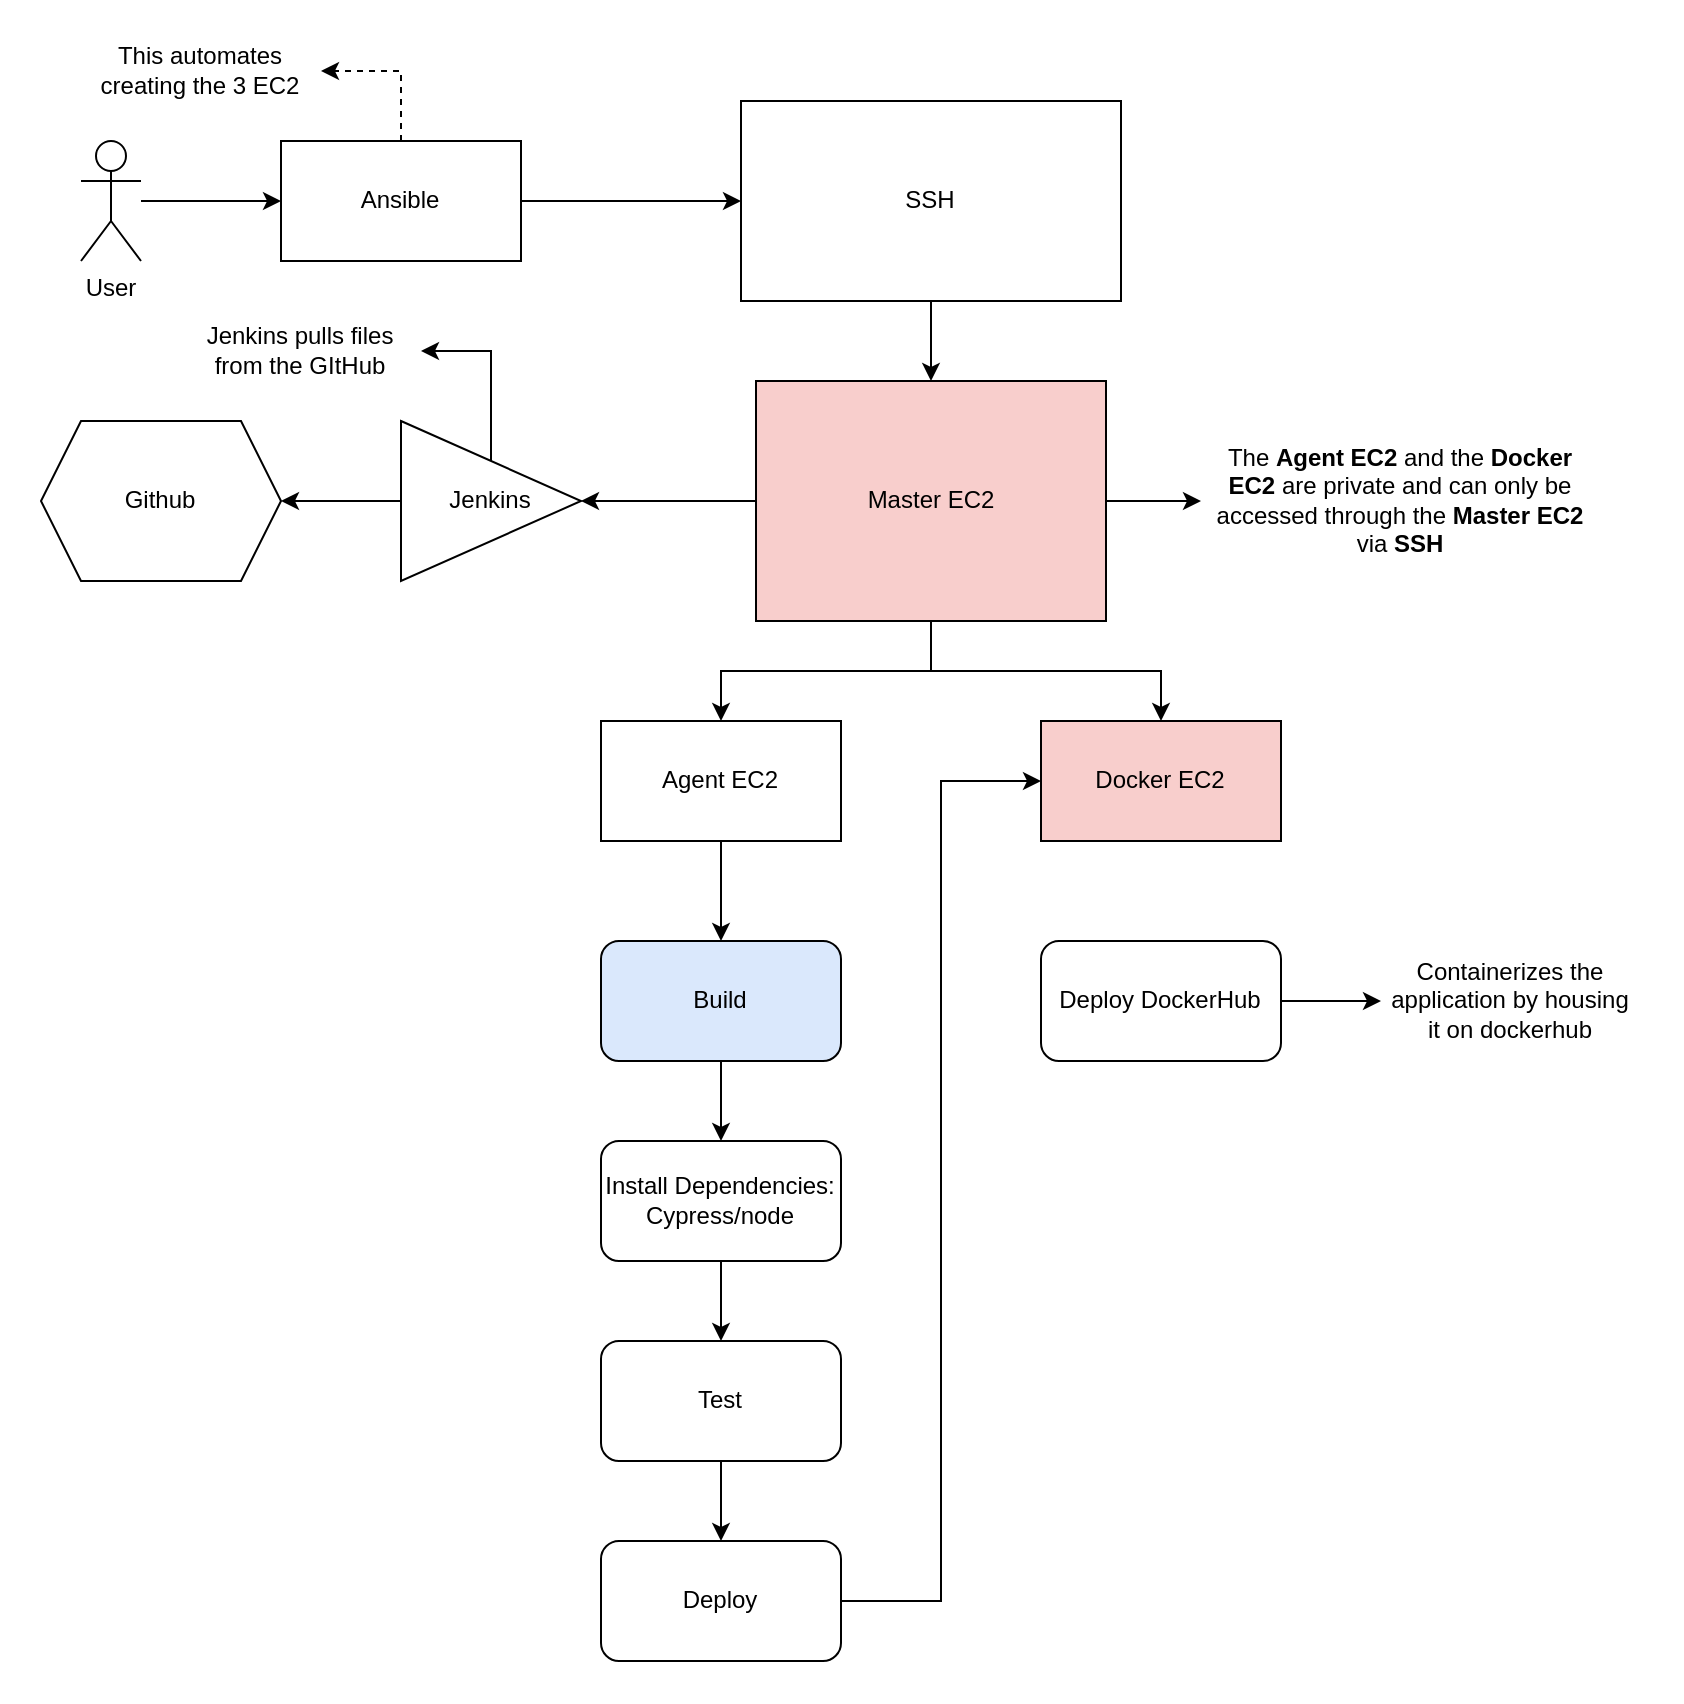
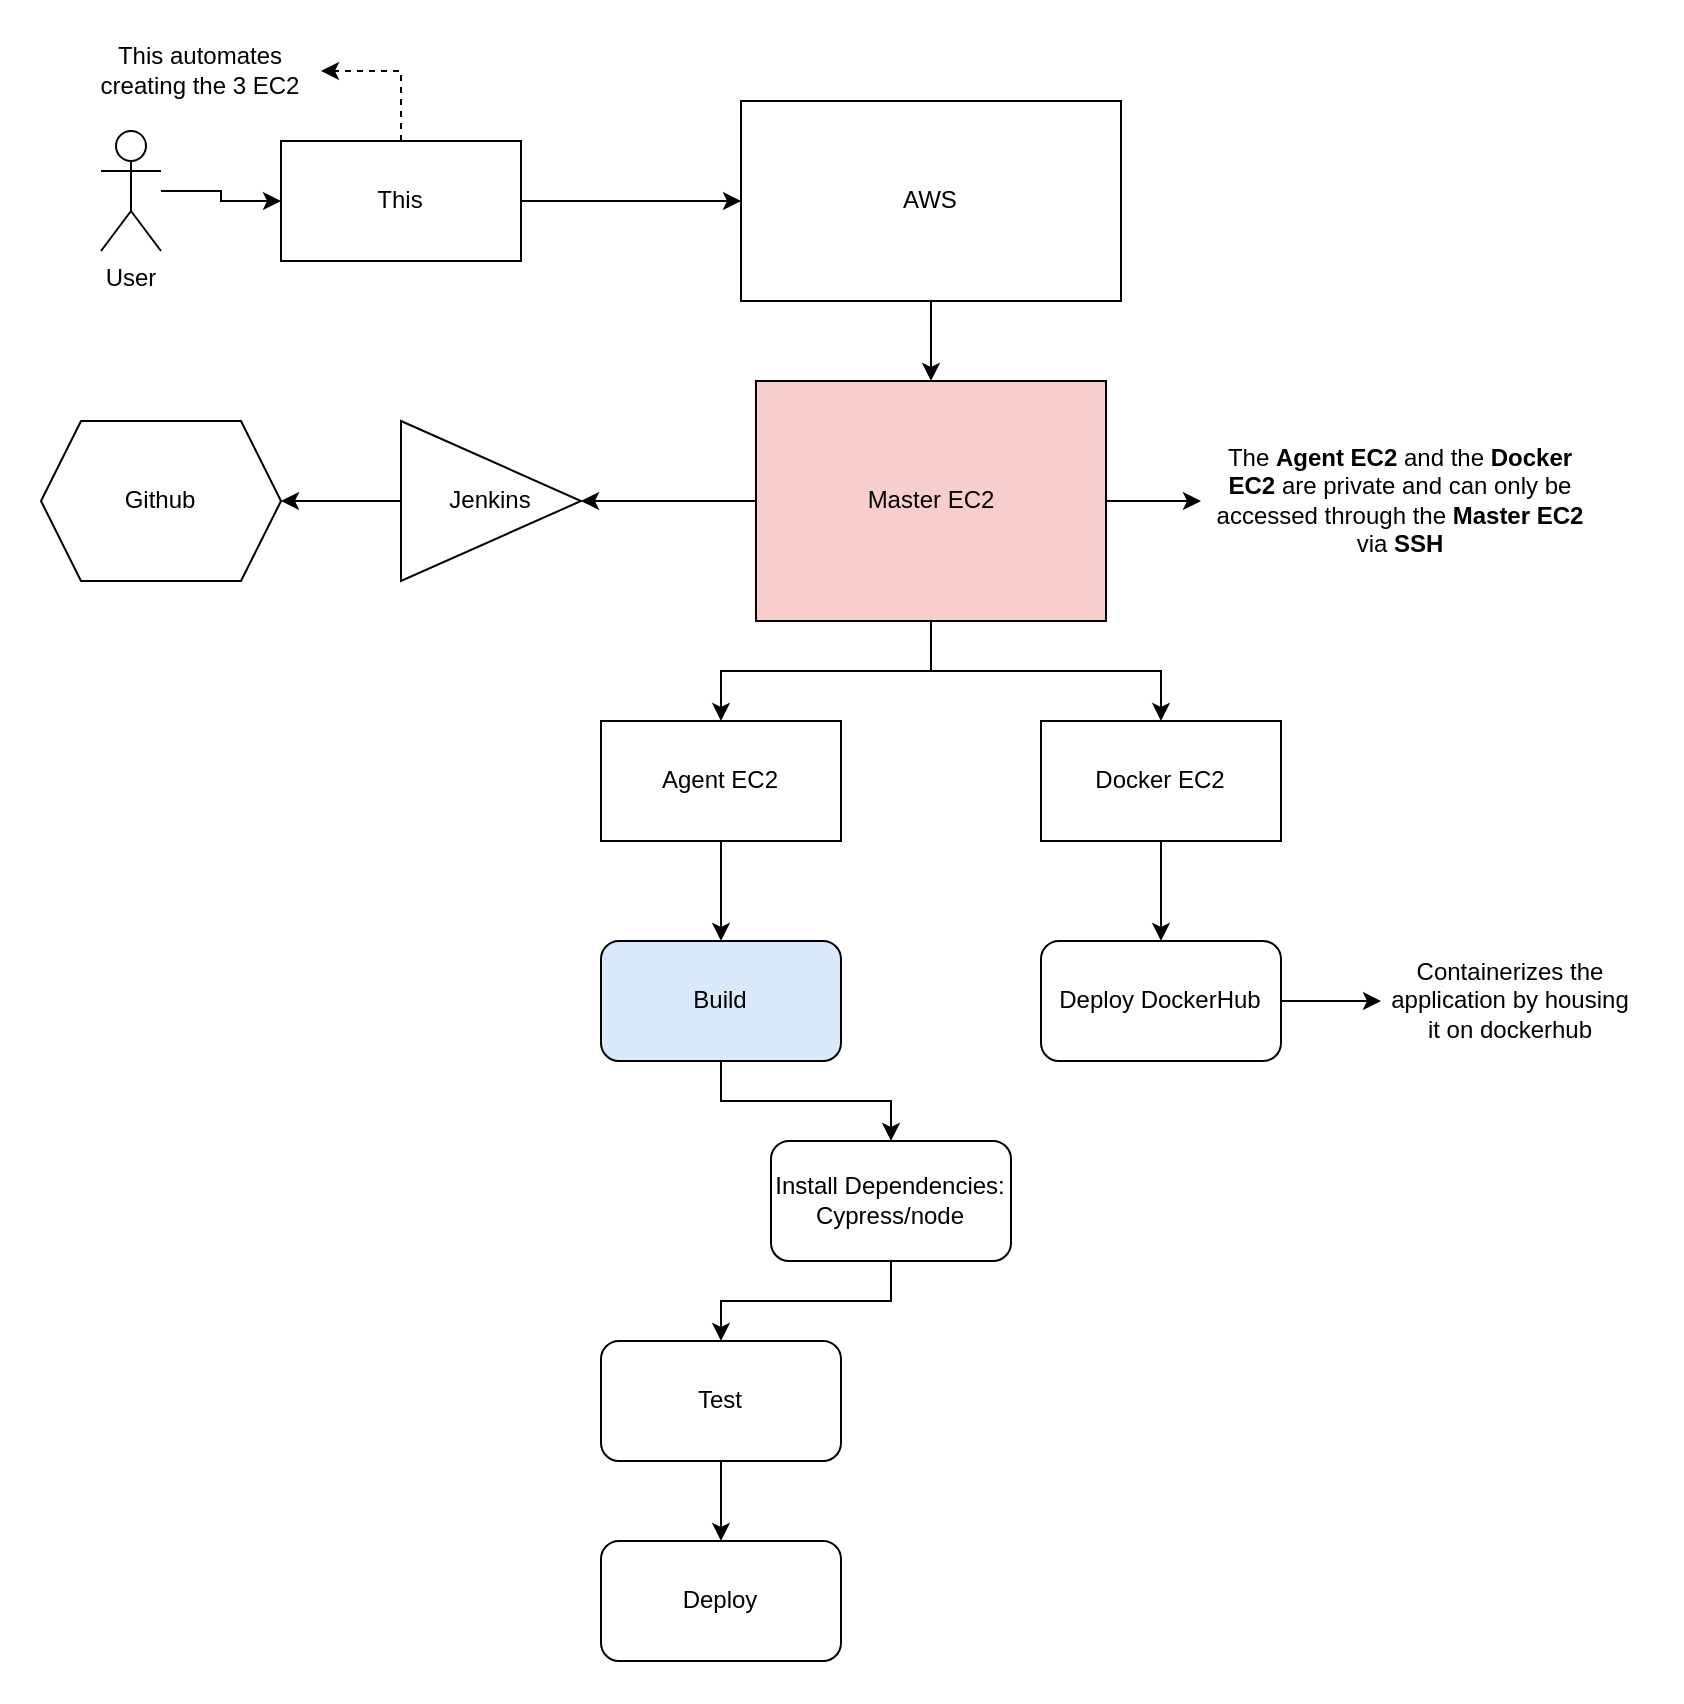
node "User": moved (111, 201) -> (131, 191)
node "Ansible": label "Ansible" -> "This"
node "SSH": label "SSH" -> "AWS"
node "Jenkins pulls files from the GItHub": removed
edge "Jenkins" -> "Jenkins pulls files from the GItHub": removed
node "Docker EC2": fillcolor #f8cecc -> #ffffff
edge "Docker EC2" -> "Deploy DockerHub": added
edge "Deploy" -> "Docker EC2": removed
node "Install Dependencies: Cypress/node": moved (721, 1201) -> (891, 1201)
